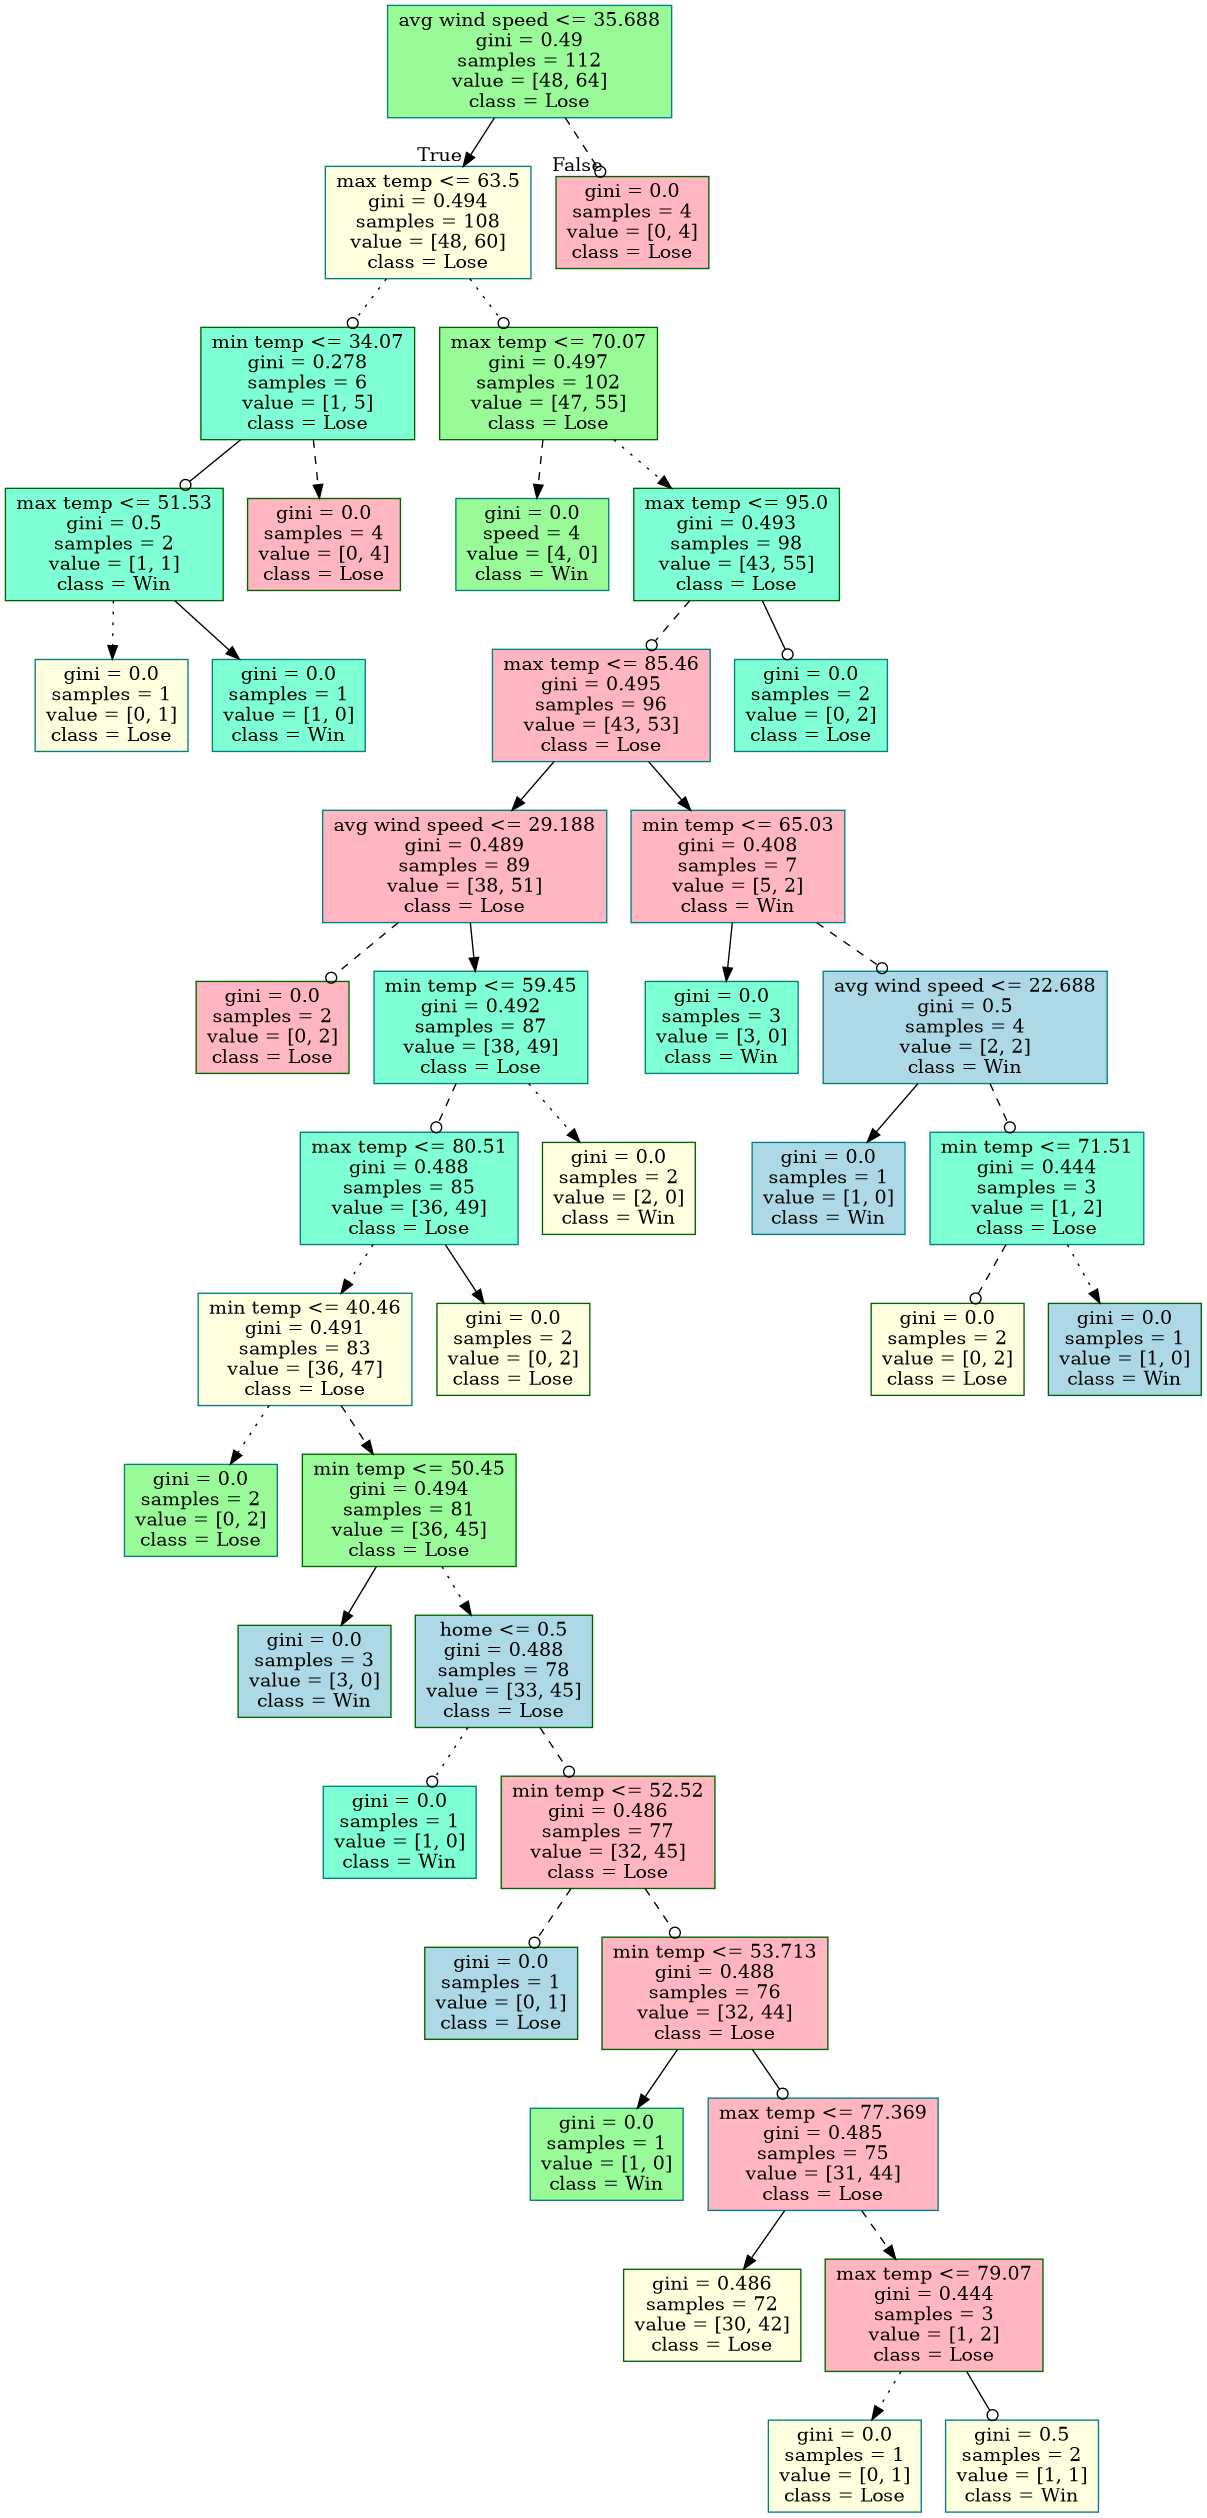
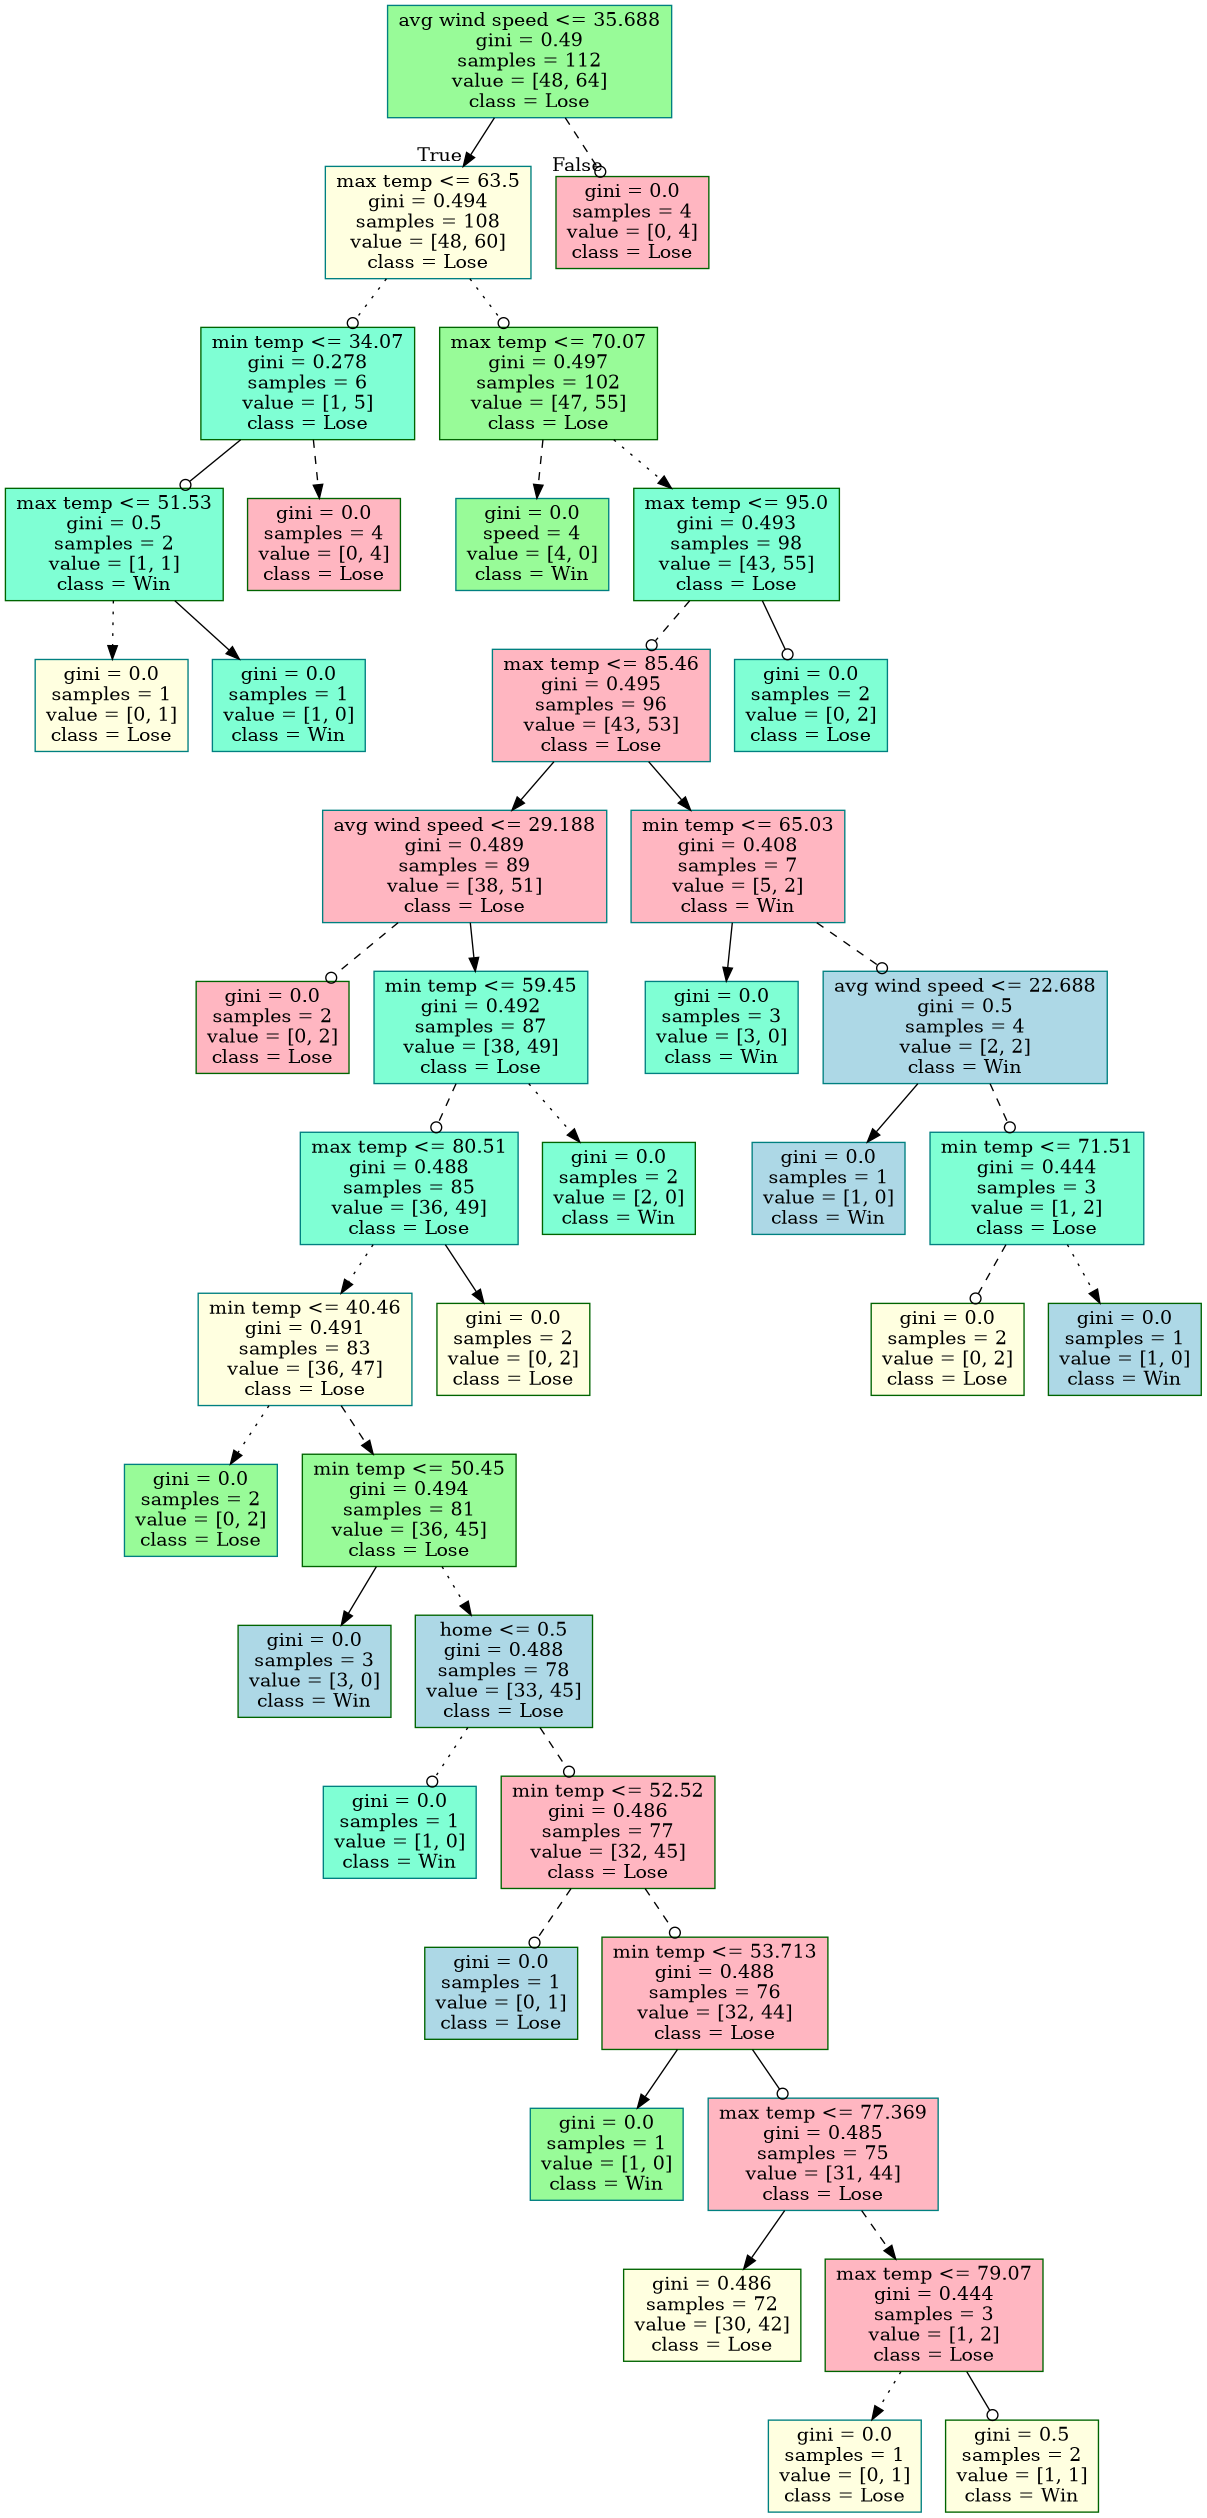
node "gini = 0.0 samples = 2 value = [2, 0] class = Win": fillcolor lightyellow -> aquamarine
node "gini = 0.5 samples = 2 value = [1, 1] class = Win": color teal -> darkgreen
